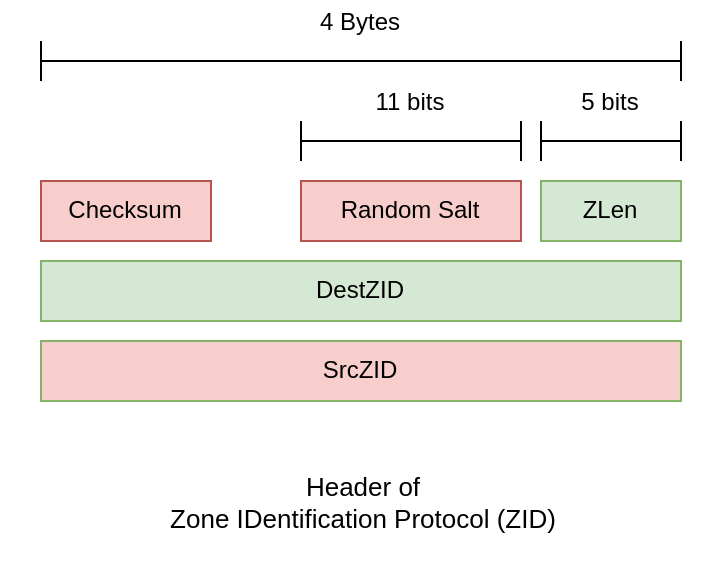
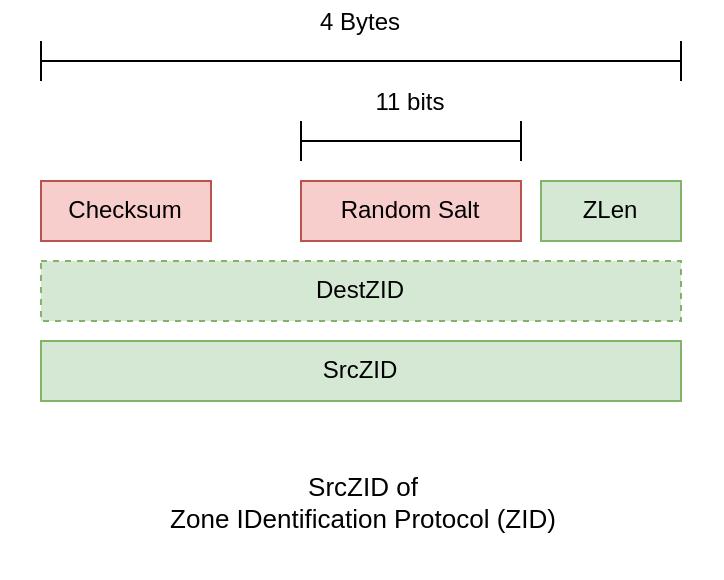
node "5 bits": removed
node "DestZID": style solid -> dashed
node "SrcZID": fillcolor #f8cecc -> #d5e8d4
node "Header of Zone IDentification Protocol (ZID)": label "Header of Zone IDentification Protocol (ZID)" -> "SrcZID of Zone IDentification Protocol (ZID)"
